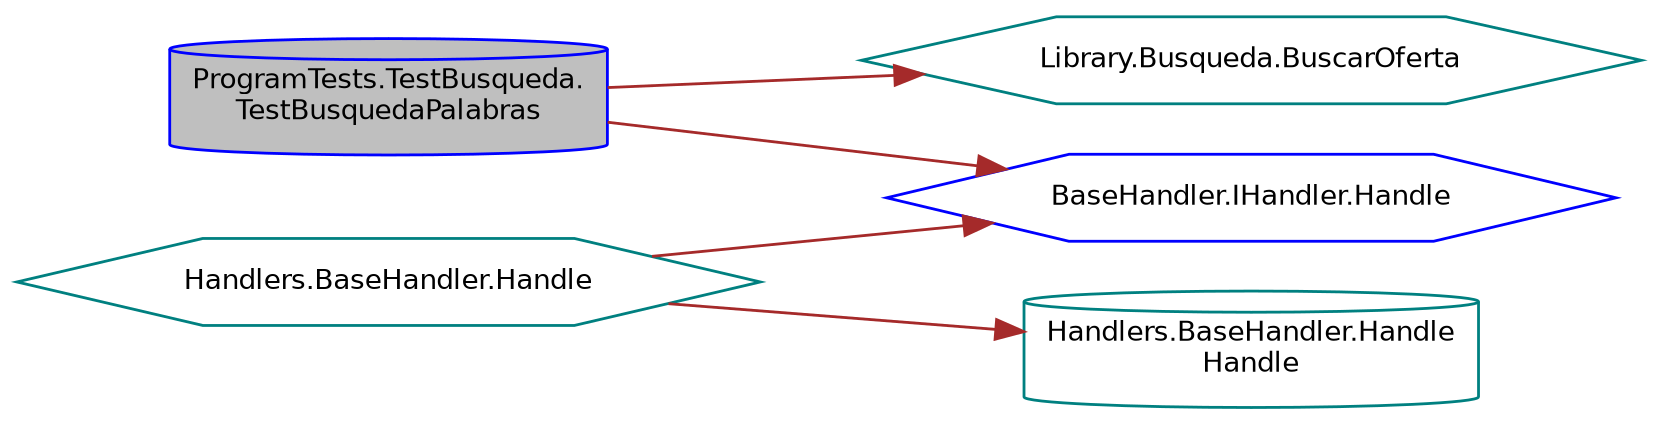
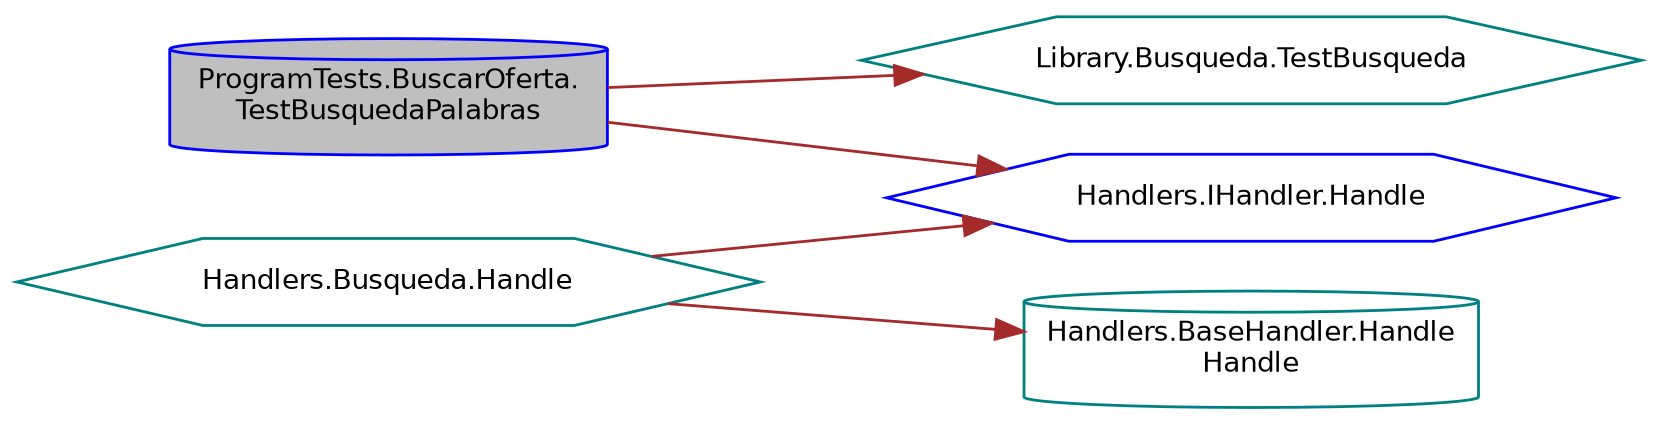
node "Library.Busqueda.BuscarOferta": label "Library.Busqueda.BuscarOferta" -> "Library.Busqueda.TestBusqueda"
node "ProgramTests.TestBusqueda. TestBusquedaPalabras": label "ProgramTests.TestBusqueda. TestBusquedaPalabras" -> "ProgramTests.BuscarOferta. TestBusquedaPalabras"
node "BaseHandler.IHandler.Handle": label "BaseHandler.IHandler.Handle" -> "Handlers.IHandler.Handle"
node "Handlers.BaseHandler.Handle": label "Handlers.BaseHandler.Handle" -> "Handlers.Busqueda.Handle"
